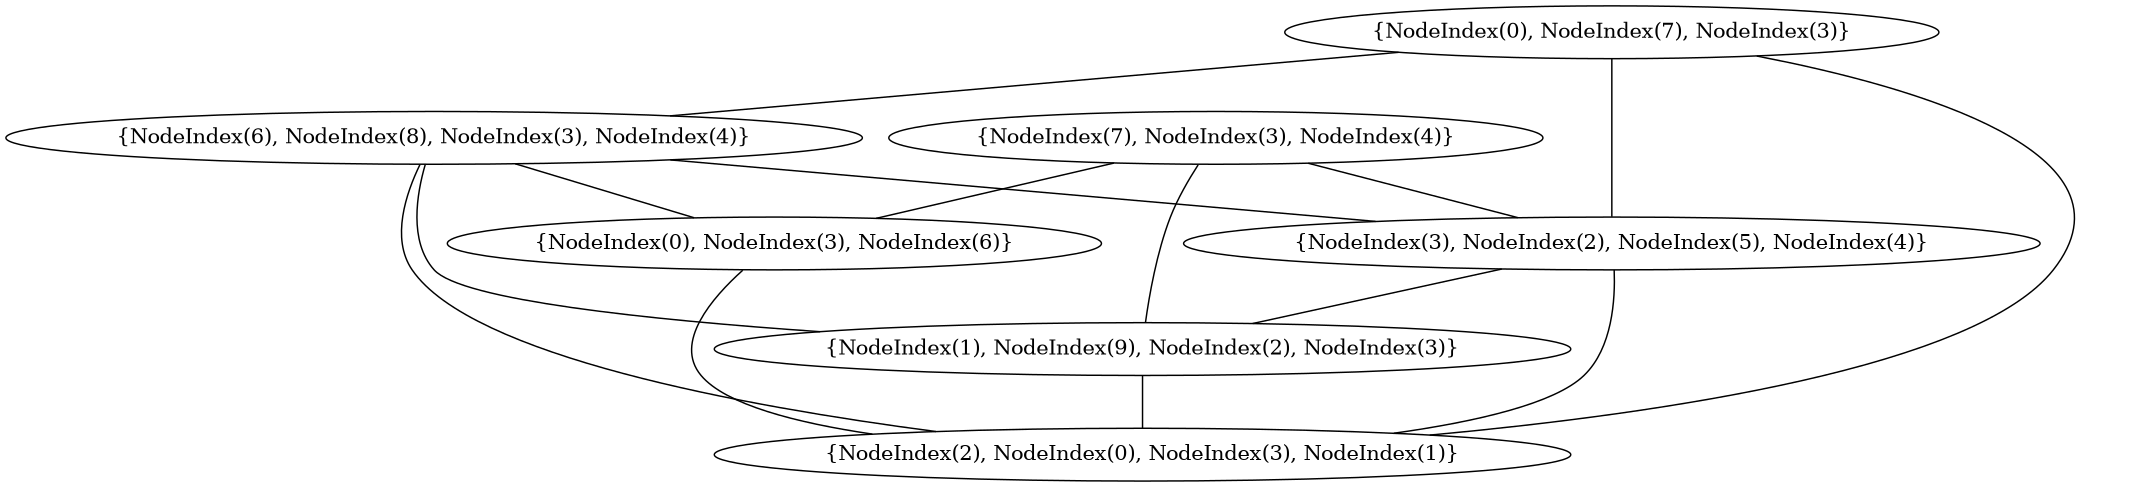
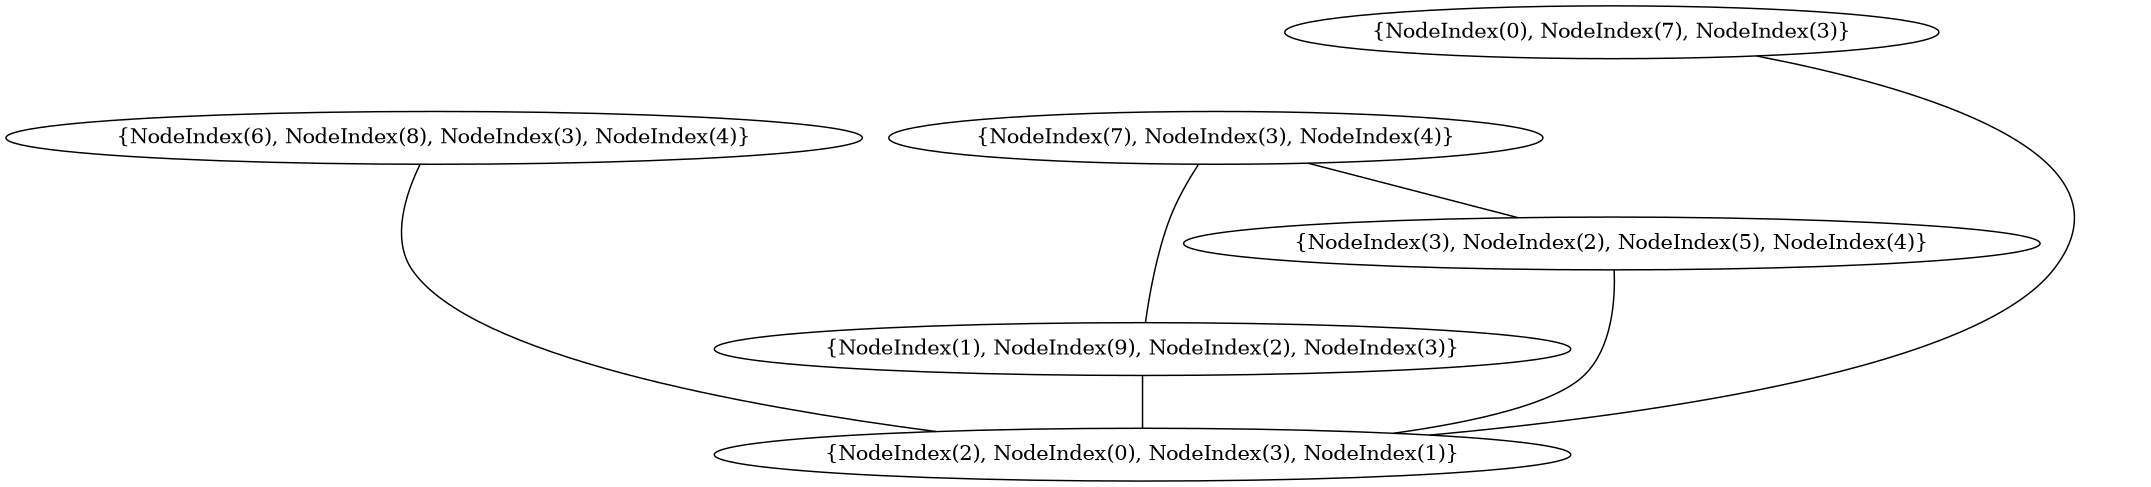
edge "{NodeIndex(0), NodeIndex(7), NodeIndex(3)}" -- "{NodeIndex(6), NodeIndex(8), NodeIndex(3), NodeIndex(4)}": removed
edge "{NodeIndex(0), NodeIndex(7), NodeIndex(3)}" -- "{NodeIndex(3), NodeIndex(2), NodeIndex(5), NodeIndex(4)}": removed
edge "{NodeIndex(6), NodeIndex(8), NodeIndex(3), NodeIndex(4)}" -- "{NodeIndex(3), NodeIndex(2), NodeIndex(5), NodeIndex(4)}": removed
node "{NodeIndex(0), NodeIndex(3), NodeIndex(6)}": removed
edge "{NodeIndex(3), NodeIndex(2), NodeIndex(5), NodeIndex(4)}" -- "{NodeIndex(1), NodeIndex(9), NodeIndex(2), NodeIndex(3)}": removed
edge "{NodeIndex(6), NodeIndex(8), NodeIndex(3), NodeIndex(4)}" -- "{NodeIndex(1), NodeIndex(9), NodeIndex(2), NodeIndex(3)}": removed
